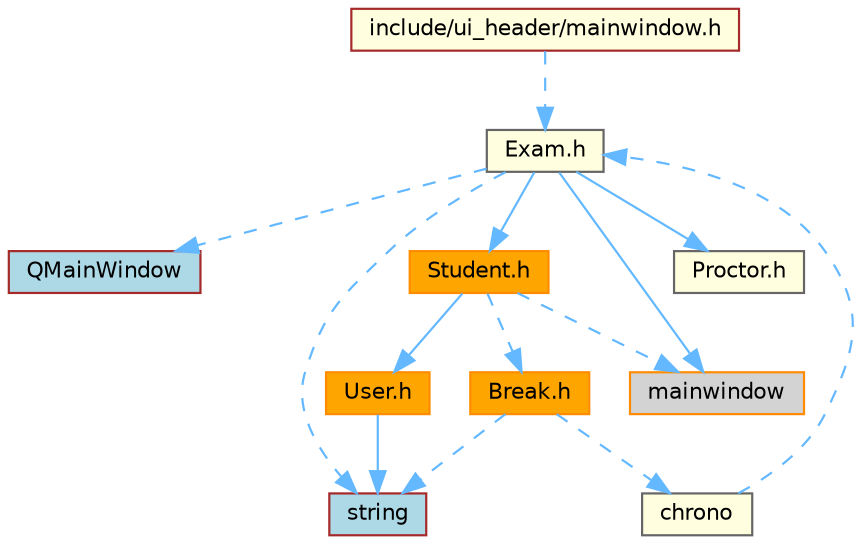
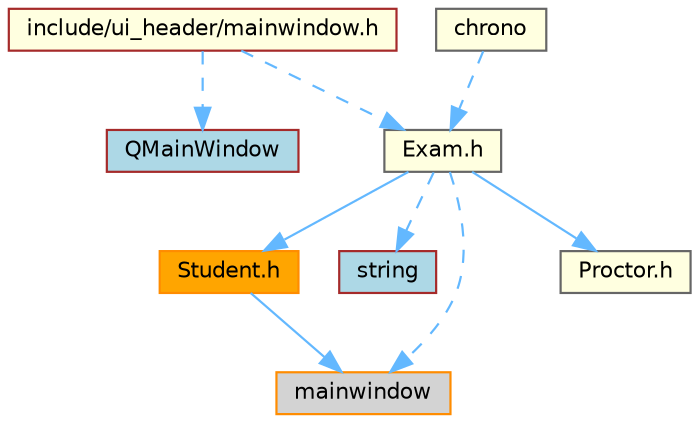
edge "Exam.h" -> "QMainWindow": now "include/ui_header/mainwindow.h" -> "QMainWindow"
edge "Exam.h" -> "mainwindow": style solid -> dashed
edge "Student.h" -> "mainwindow": style dashed -> solid
node "User.h": removed
node "Break.h": removed
